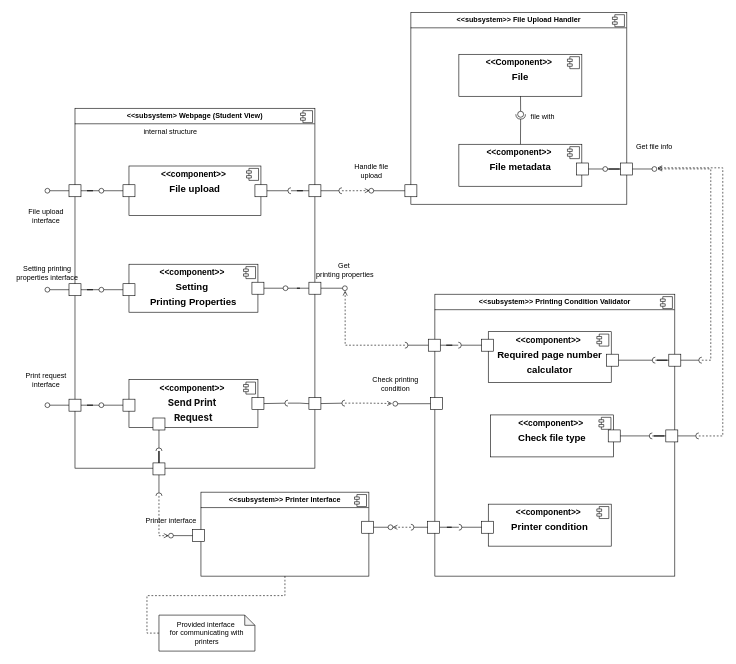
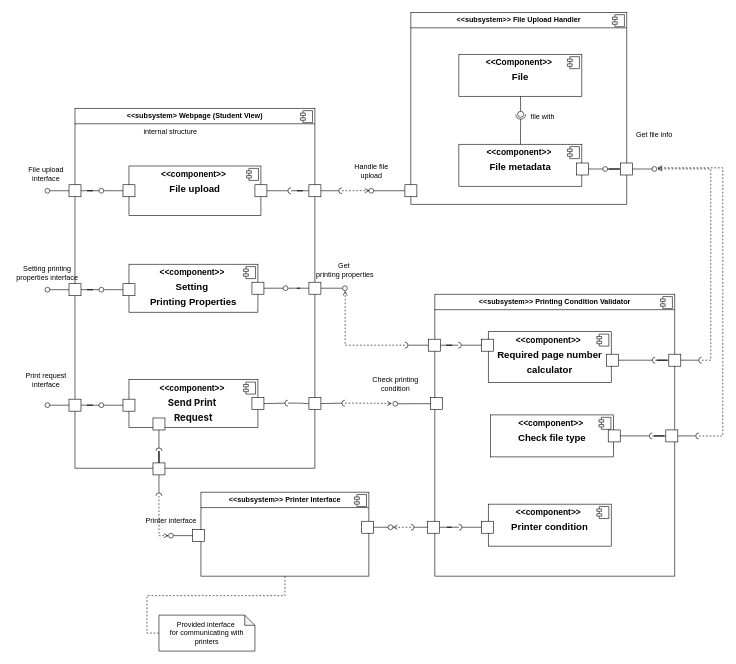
node "Get file info": moved (654, 147) -> (654, 135)
node "File upload interface": moved (46, 216) -> (46, 174)
